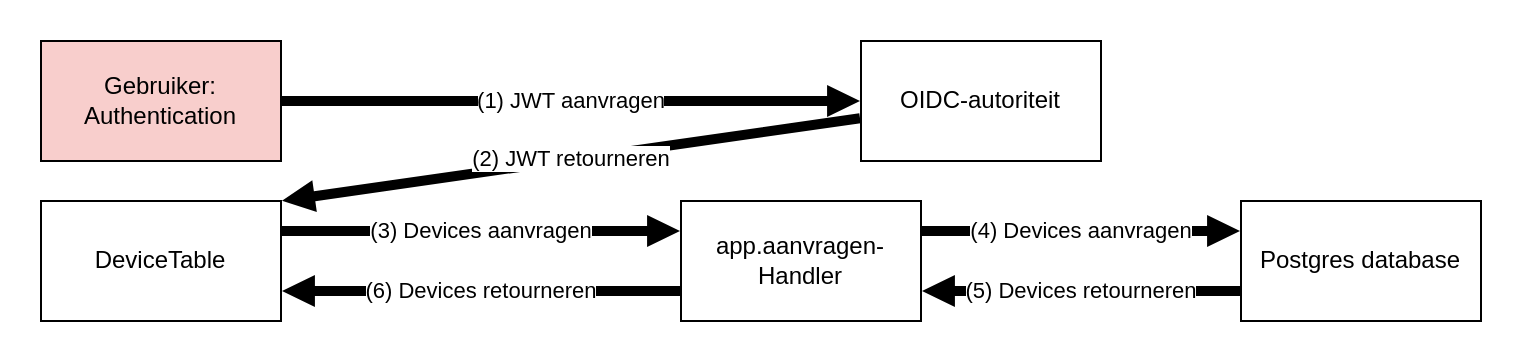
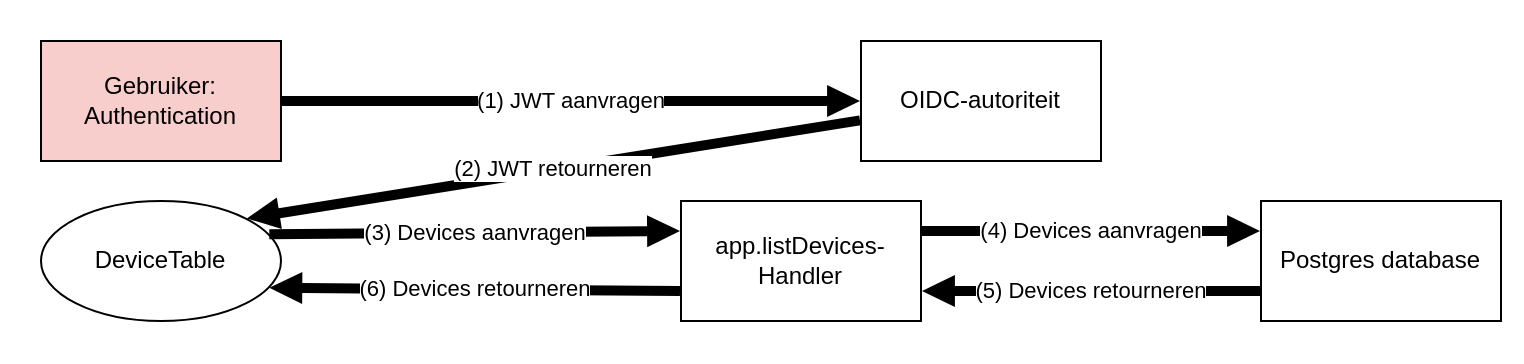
node "DeviceTable": shape rectangle -> ellipse
node "app.aanvragen-Handler": label "app.aanvragen-Handler" -> "app.listDevices-Handler"
node "Postgres database": moved (1361, 261) -> (1381, 261)
